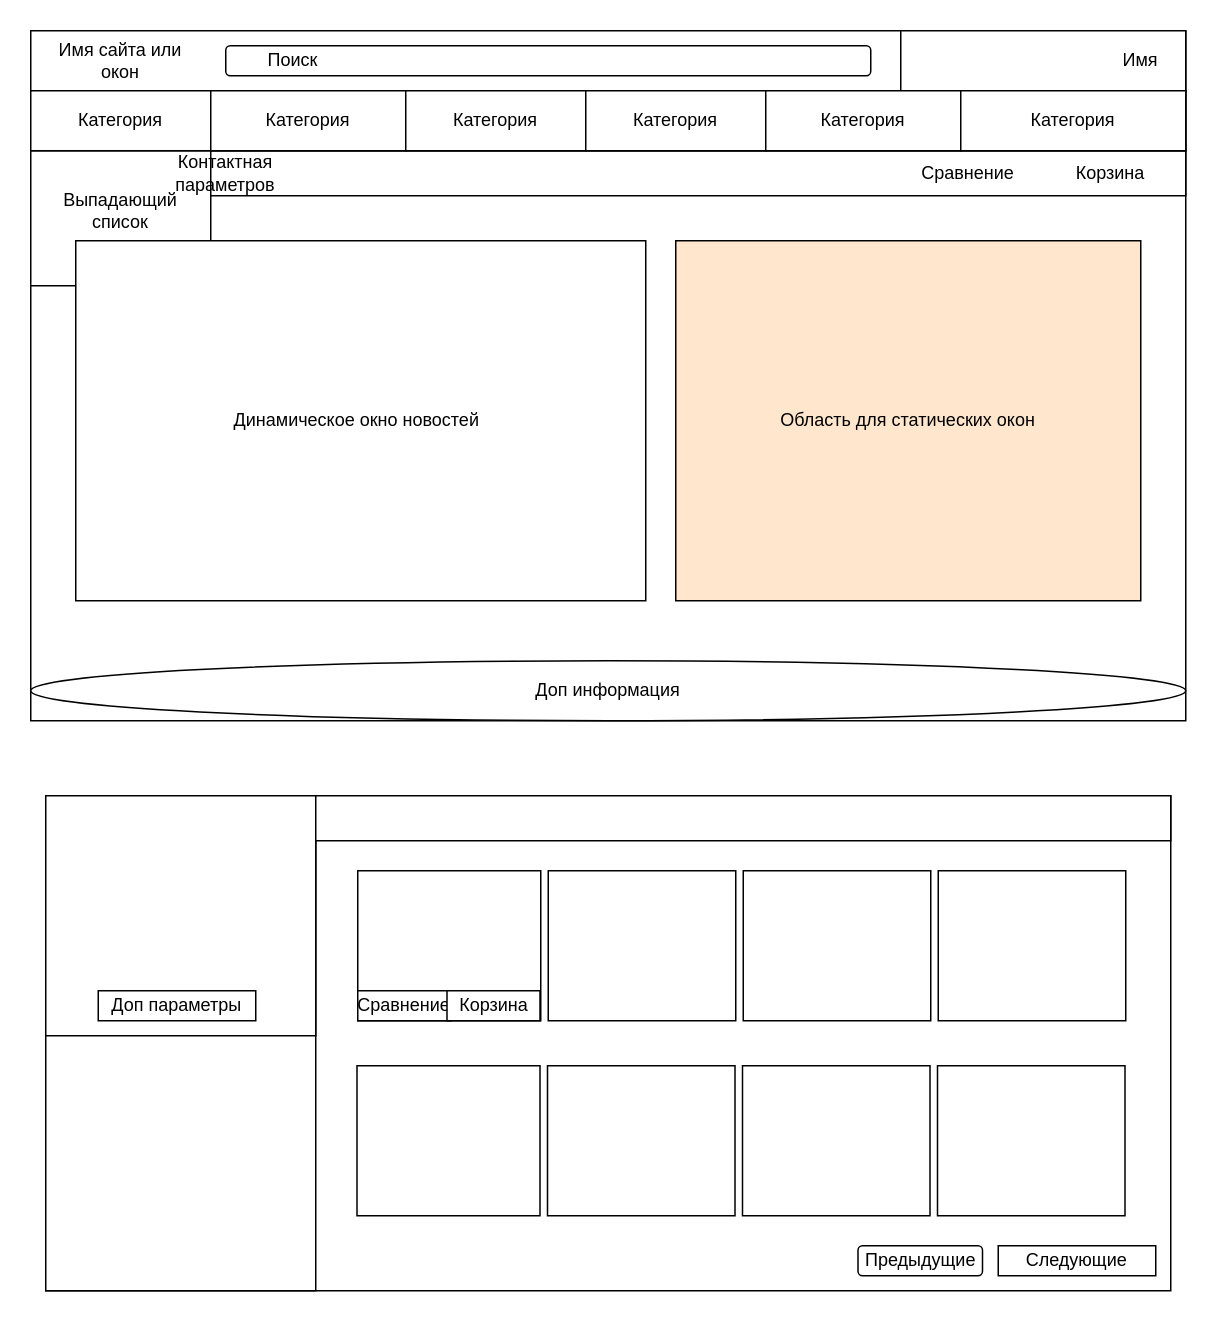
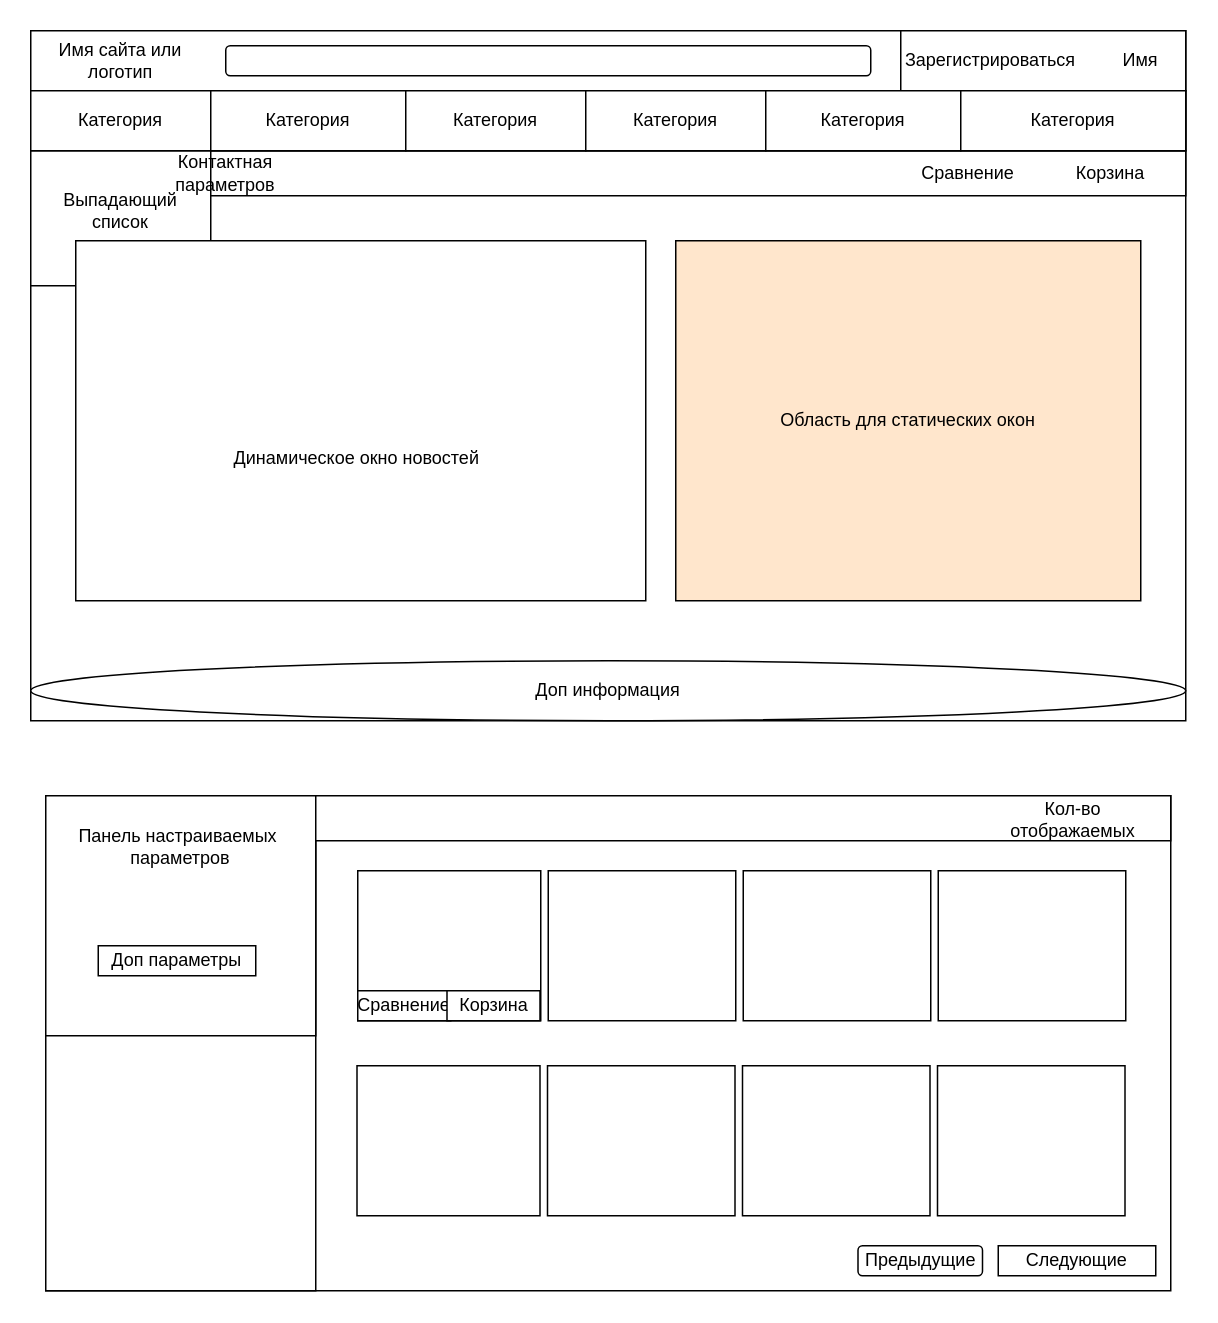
node "Имя сайта или окон": label "Имя сайта или окон" -> "Имя сайта или логотип"
node "Поиск": removed
node "Зарегистрироваться": added
node "Динамическое окно новостей": moved (357, 421) -> (357, 458)
node "Кол-во отображаемых": added
node "Панель настраиваемых параметров": added
node "Доп параметры": moved (177, 1006) -> (177, 961)
